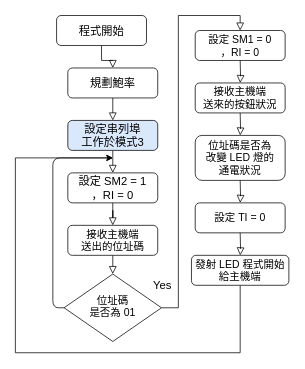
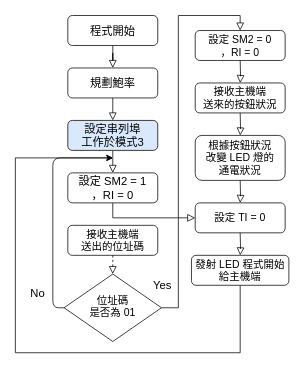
node "程式開始": moved (102, 30) -> (113, 30)
node "設定 SM1 = 0，RI = 0": label "設定 SM1 = 0，RI = 0" -> "設定 SM2 = 0，RI = 0"
node "位址碼是否為 改變 LED 燈的 通電狀況": label "位址碼是否為 改變 LED 燈的 通電狀況" -> "根據按鈕狀況 改變 LED 燈的 通電狀況"
edge "設定 SM2 = 1，RI = 0" -> "接收主機端送出的位址碼": now "設定 SM2 = 1，RI = 0" -> "設定 TI = 0"
edge "接收主機端送出的位址碼" -> "位址碼是否為 01": style solid -> dashed
node "No": added
